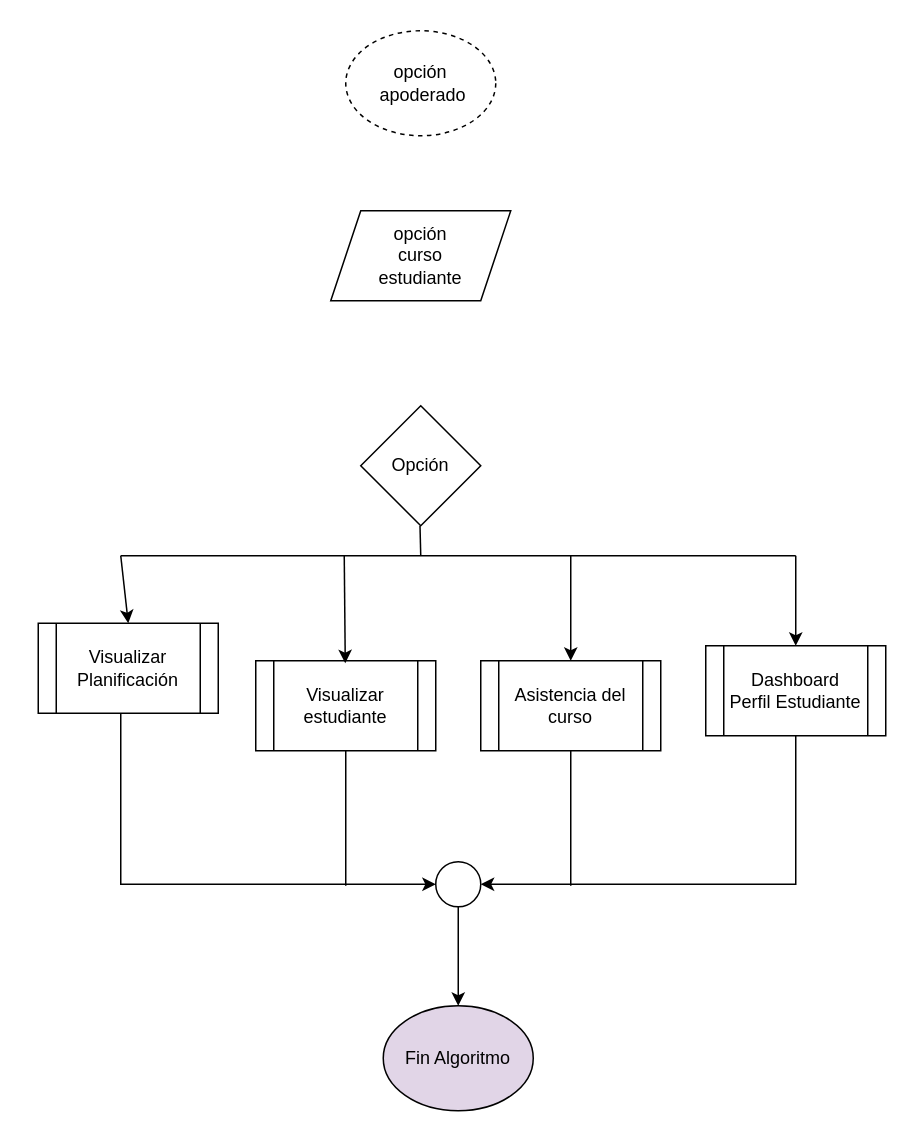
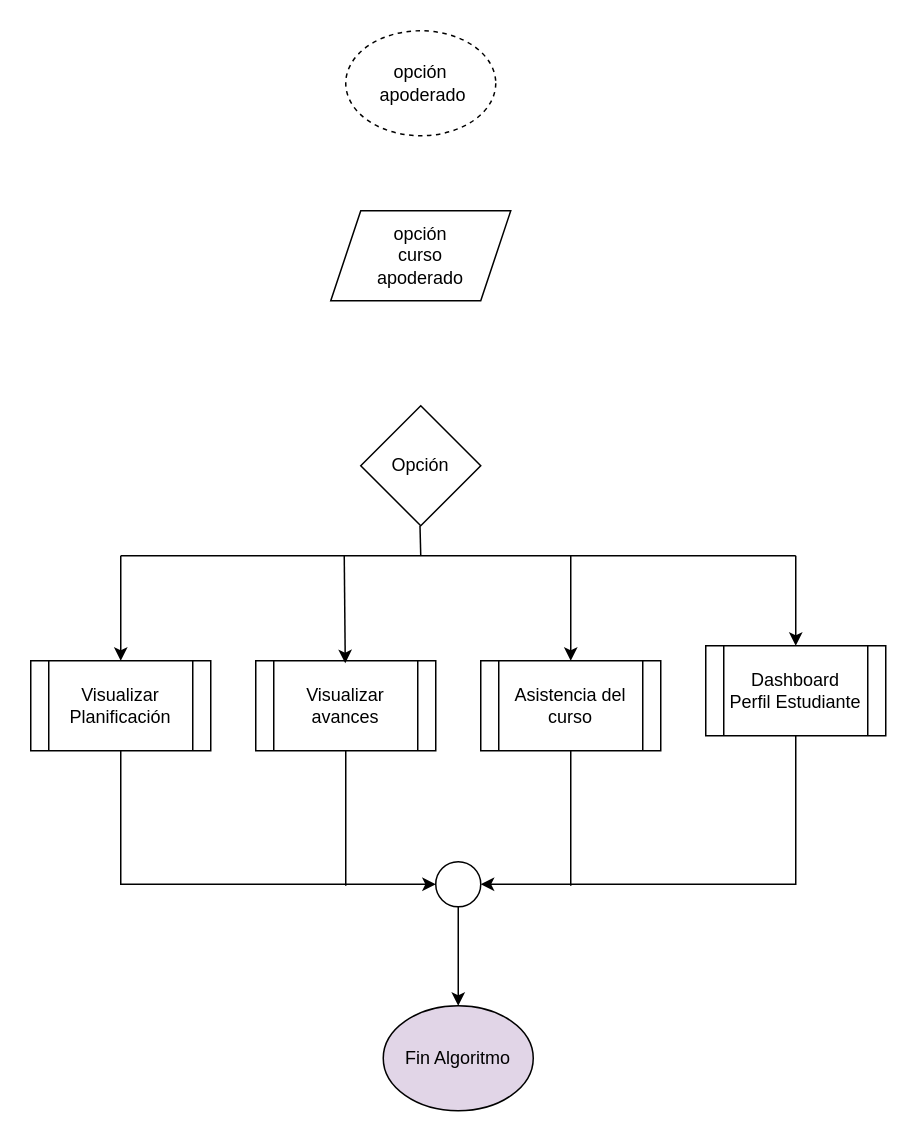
node "opción curso estudiante": label "opción curso estudiante" -> "opción curso apoderado"
node "Visualizar Planificación": moved (128, 668) -> (121, 706)
node "Visualizar estudiante": label "Visualizar estudiante" -> "Visualizar avances"
